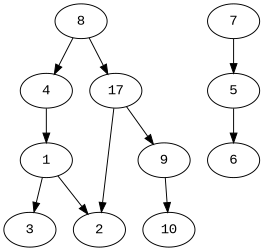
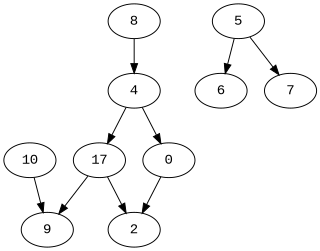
edge "7" -> "5": reversed
edge "8" -> "17": now "4" -> "17"
node "1": label "1" -> "0"
edge "9" -> "10": reversed
node "3": removed
